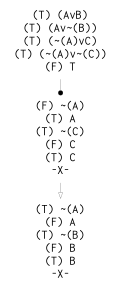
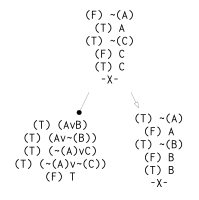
edge "(T) (AvB) (T) (Av~(B)) (T) (~(A)vC) (T) (~(A)v~(C)) (F) T" -> "(F) ~(A) (T) A (T) ~(C) (F) C (T) C -X-": reversed
